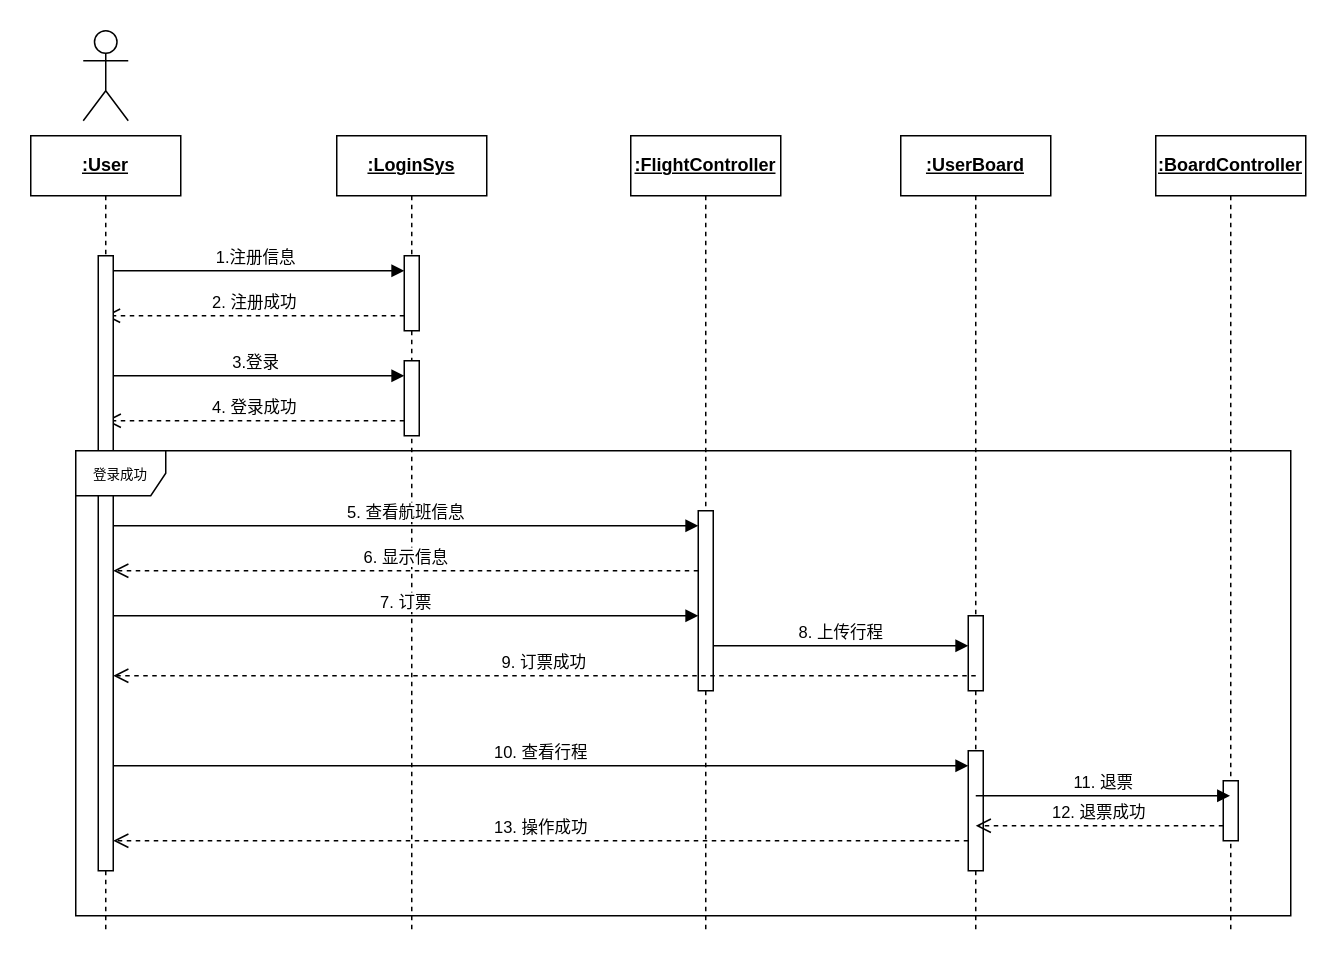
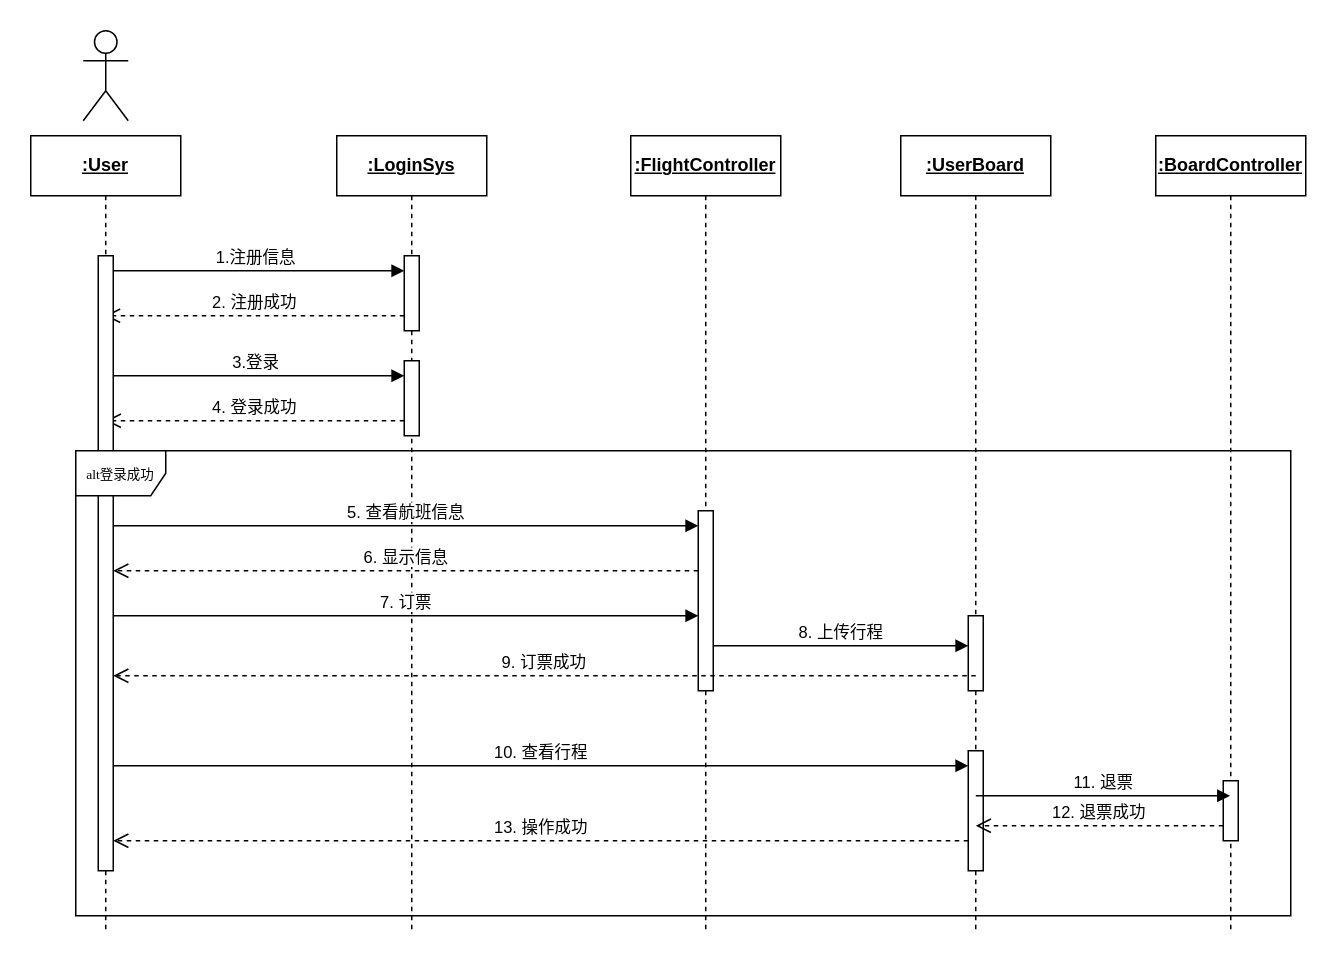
node "登录成功": label "登录成功" -> "alt登录成功"
